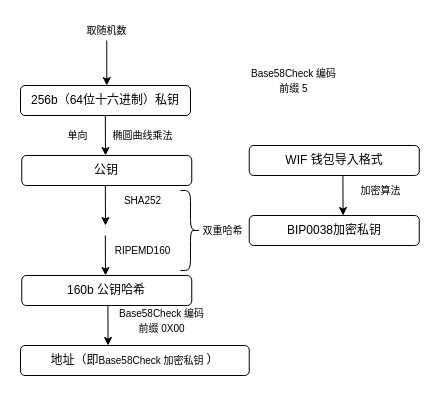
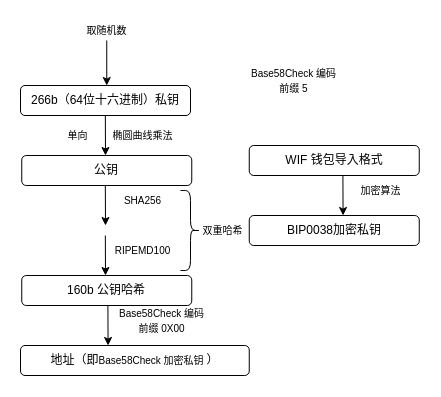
node "256b（64位十六进制）私钥": label "256b（64位十六进制）私钥" -> "266b（64位十六进制）私钥"
node "SHA252": label "SHA252" -> "SHA256"
node "RIPEMD160": label "RIPEMD160" -> "RIPEMD100"
